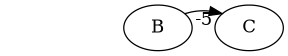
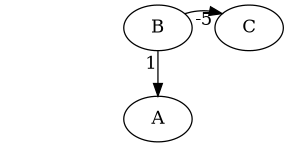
node "A": added
